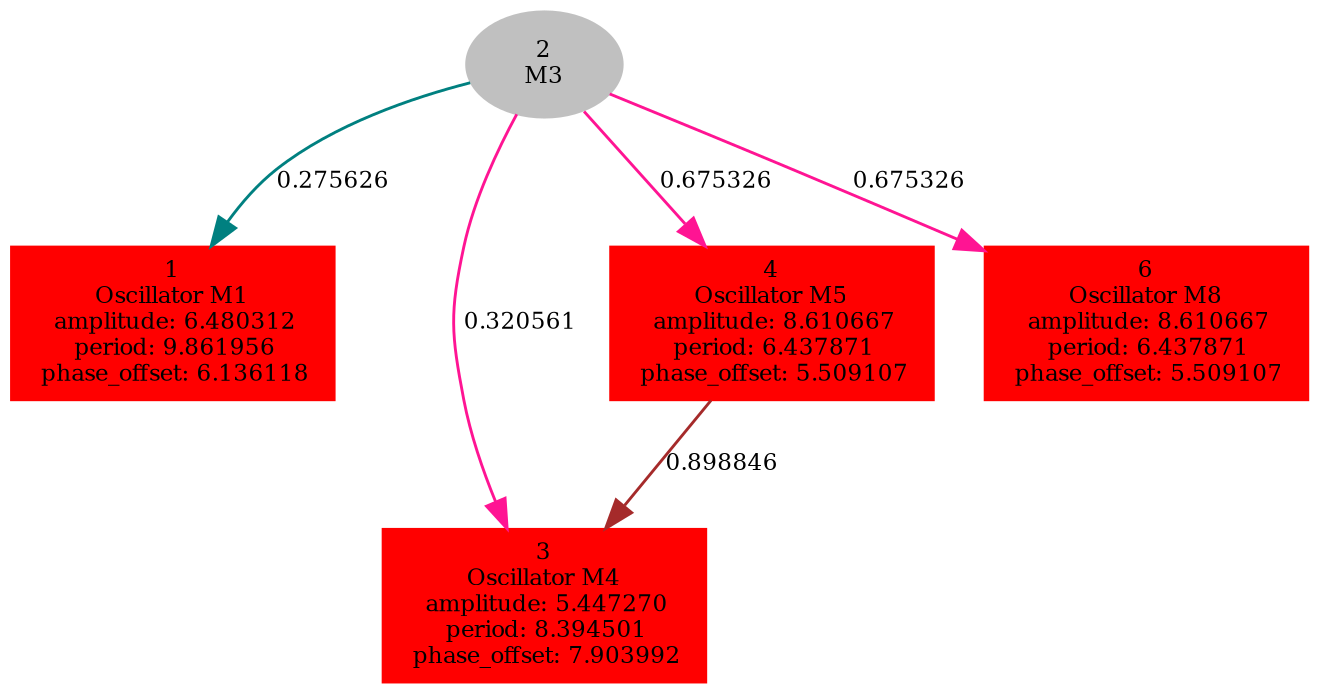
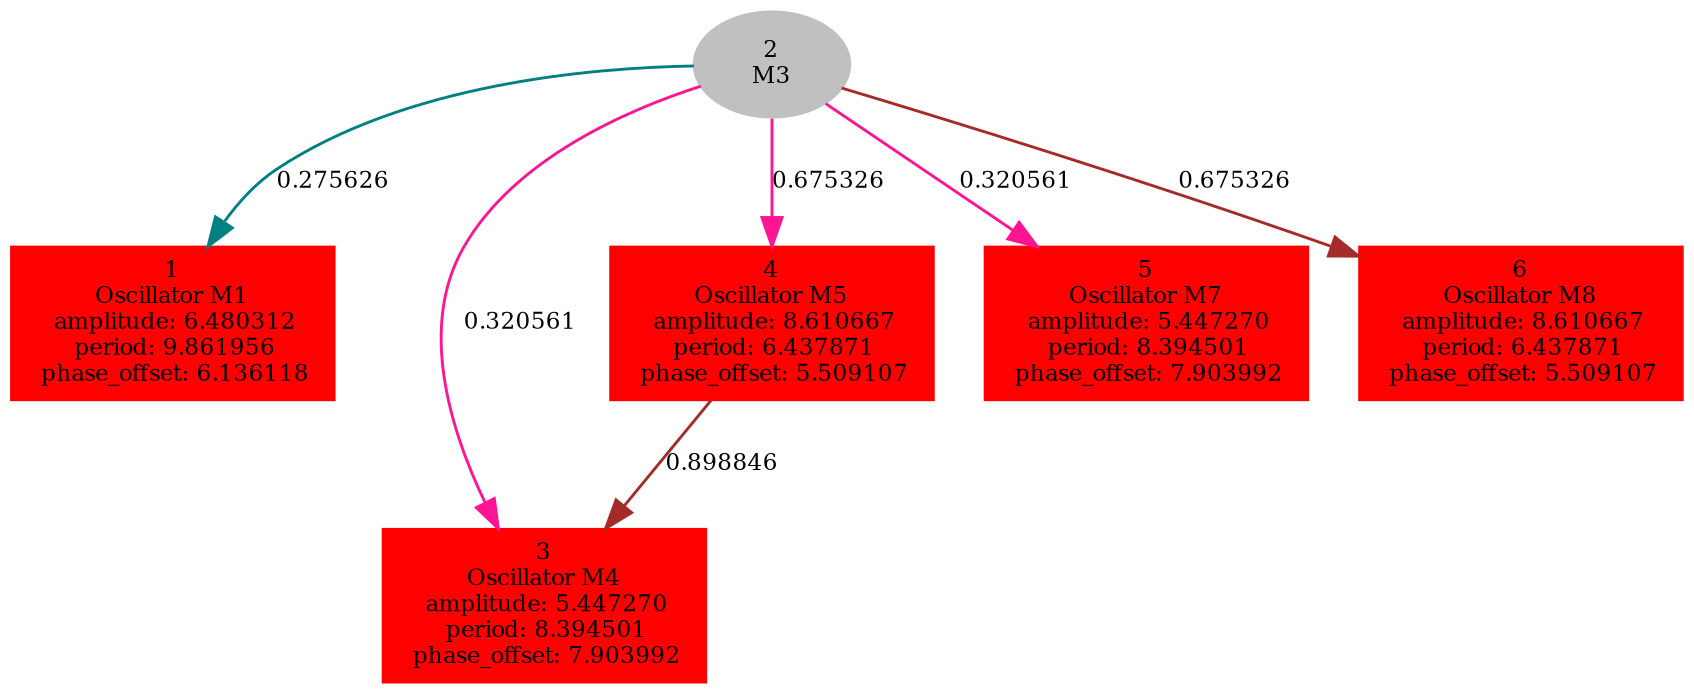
edge "2" -> "6": color deeppink -> brown
node "5": added
